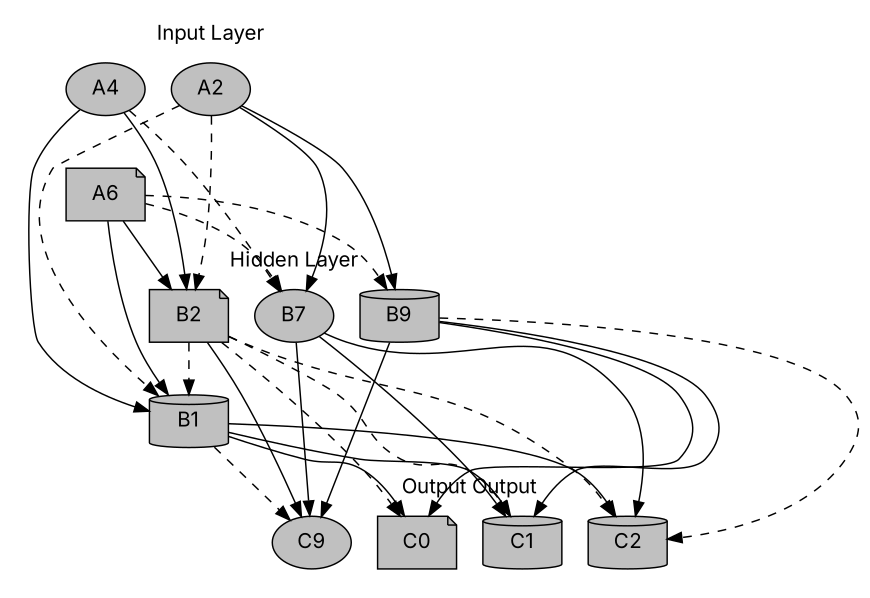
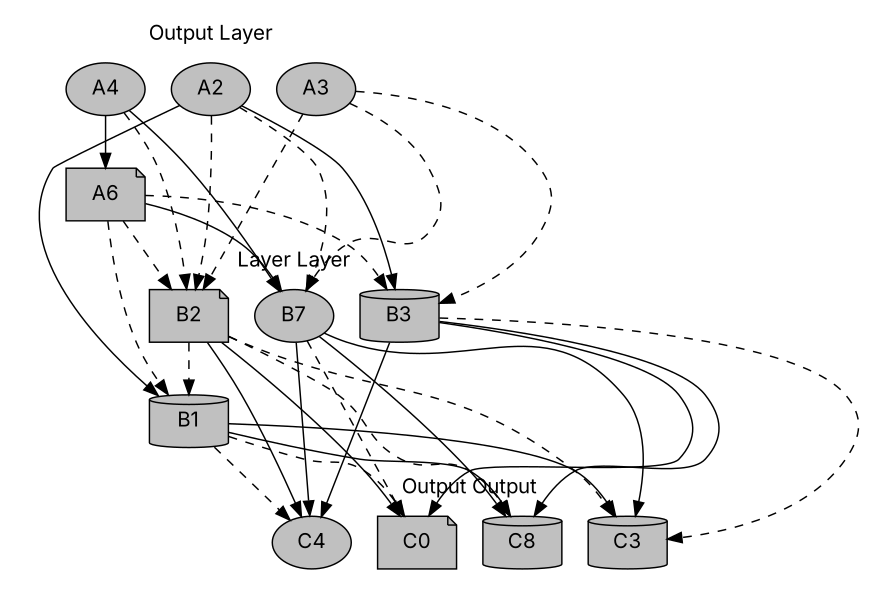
cluster "Input Layer": label "Input Layer" -> "Output Layer"
node "A3": added
edge "A2" -> "B7": style solid -> dashed
edge "A4" -> "B7": style dashed -> solid
edge "A4" -> "B2": style solid -> dashed
edge "A6" -> "B7": style dashed -> solid
edge "A2" -> "B1": style dashed -> solid
edge "A6" -> "B2": style solid -> dashed
cluster "Hidden Layer": label "Hidden Layer" -> "Layer Layer"
edge "A4" -> "B1": now "A4" -> "A6"
edge "A6" -> "B1": style solid -> dashed
node "B9": label "B9" -> "B3"
edge "B2" -> "C0": style dashed -> solid
edge "B7" -> "C0": added
edge "B1" -> "C0": style solid -> dashed
node "C9": label "C9" -> "C4"
node "C1": label "C1" -> "C8"
node "C2": label "C2" -> "C3"
